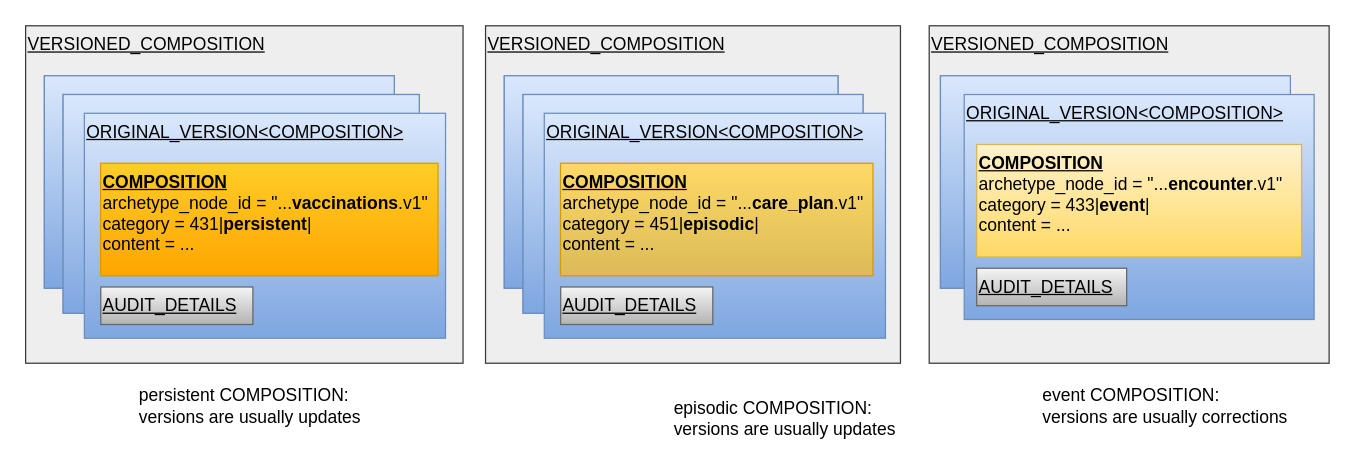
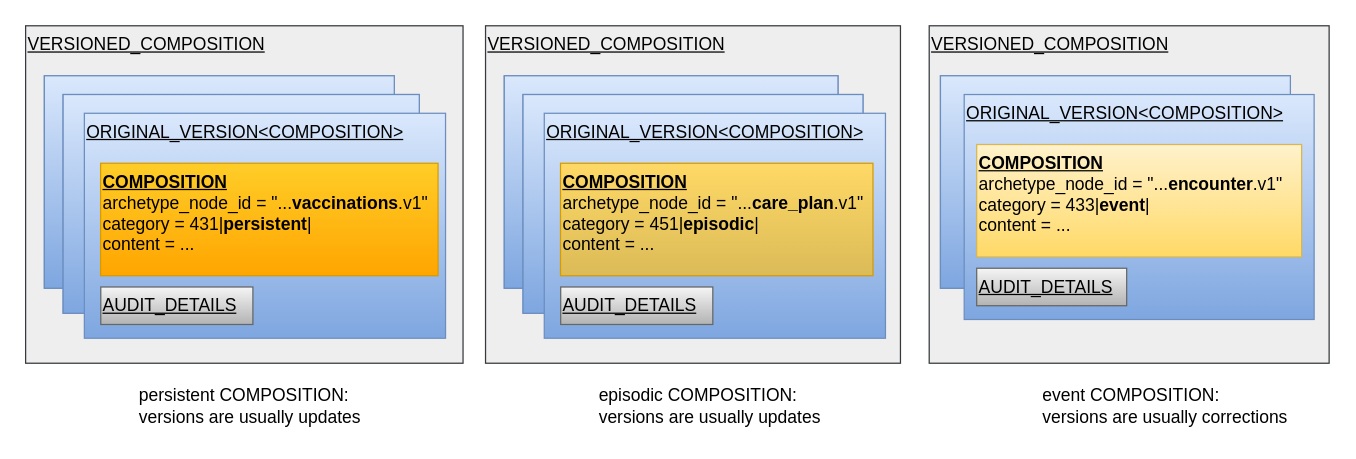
node "episodic COMPOSITION: versions are usually updates": moved (791, 419) -> (716, 407)
